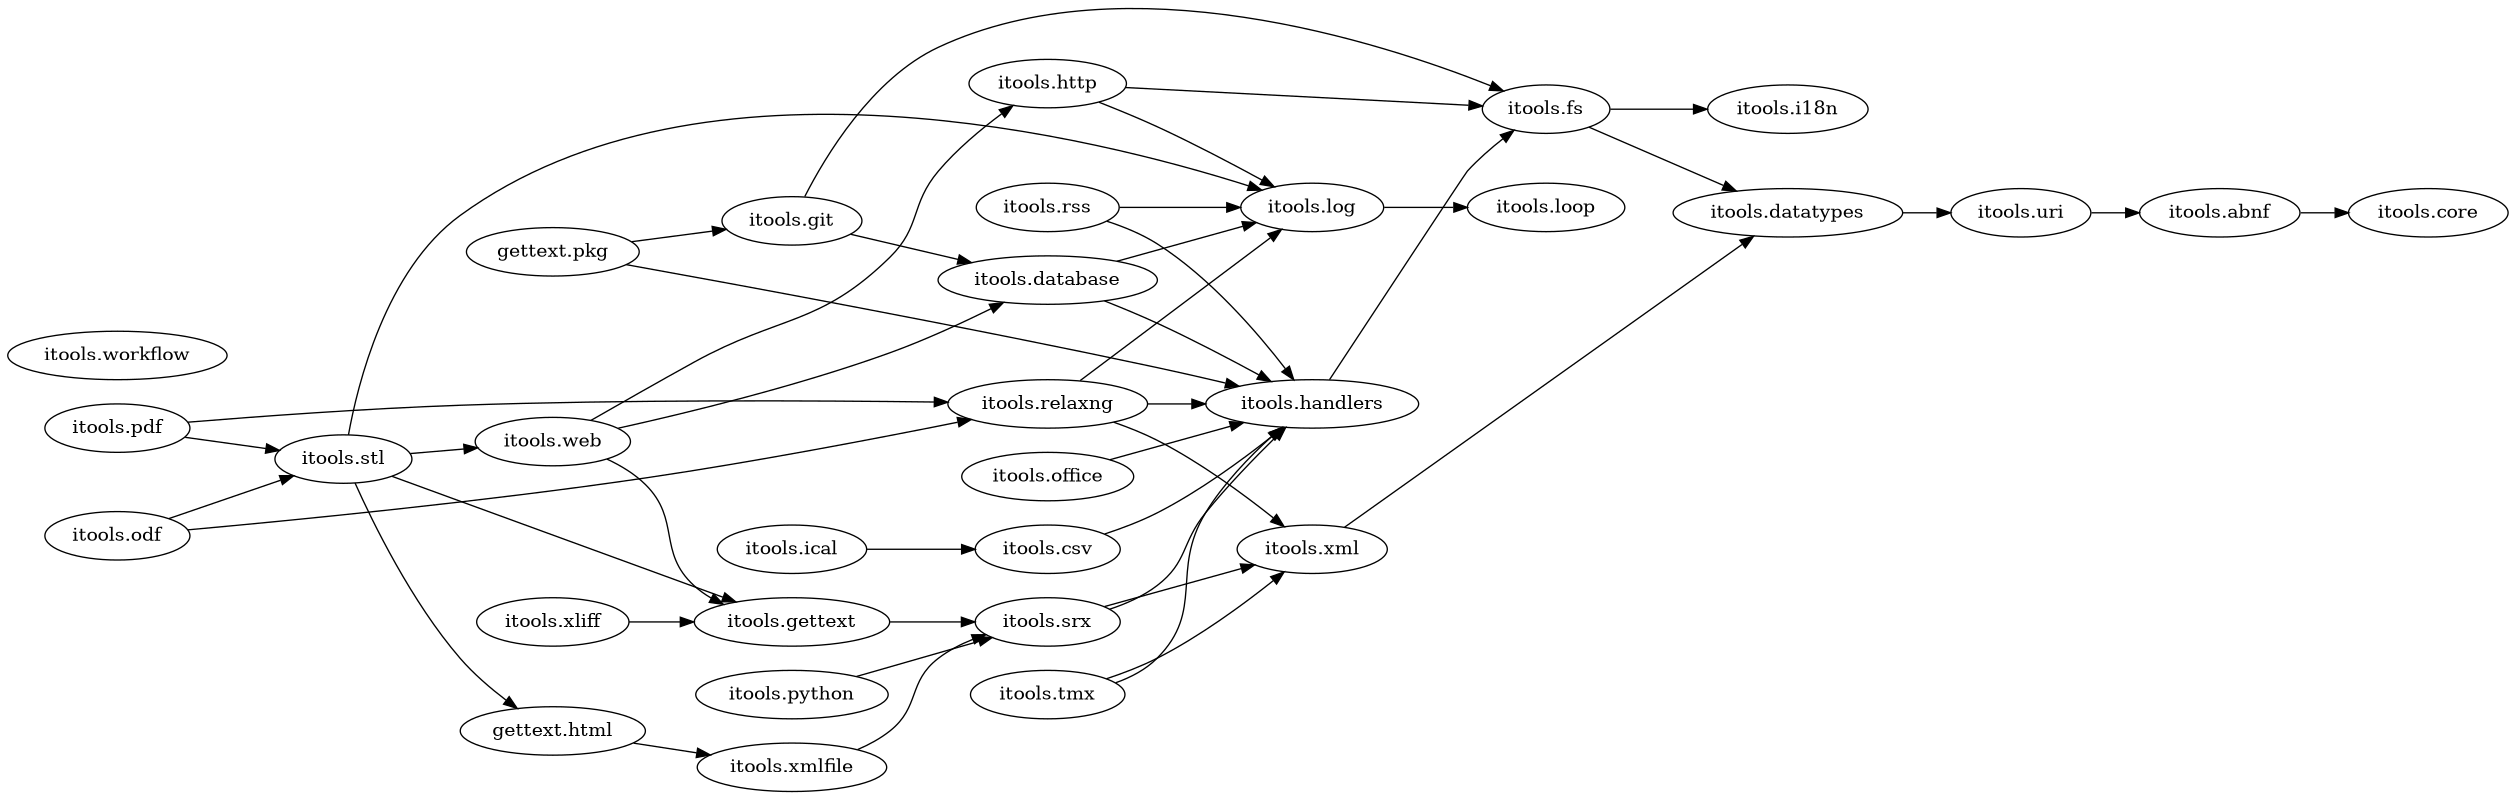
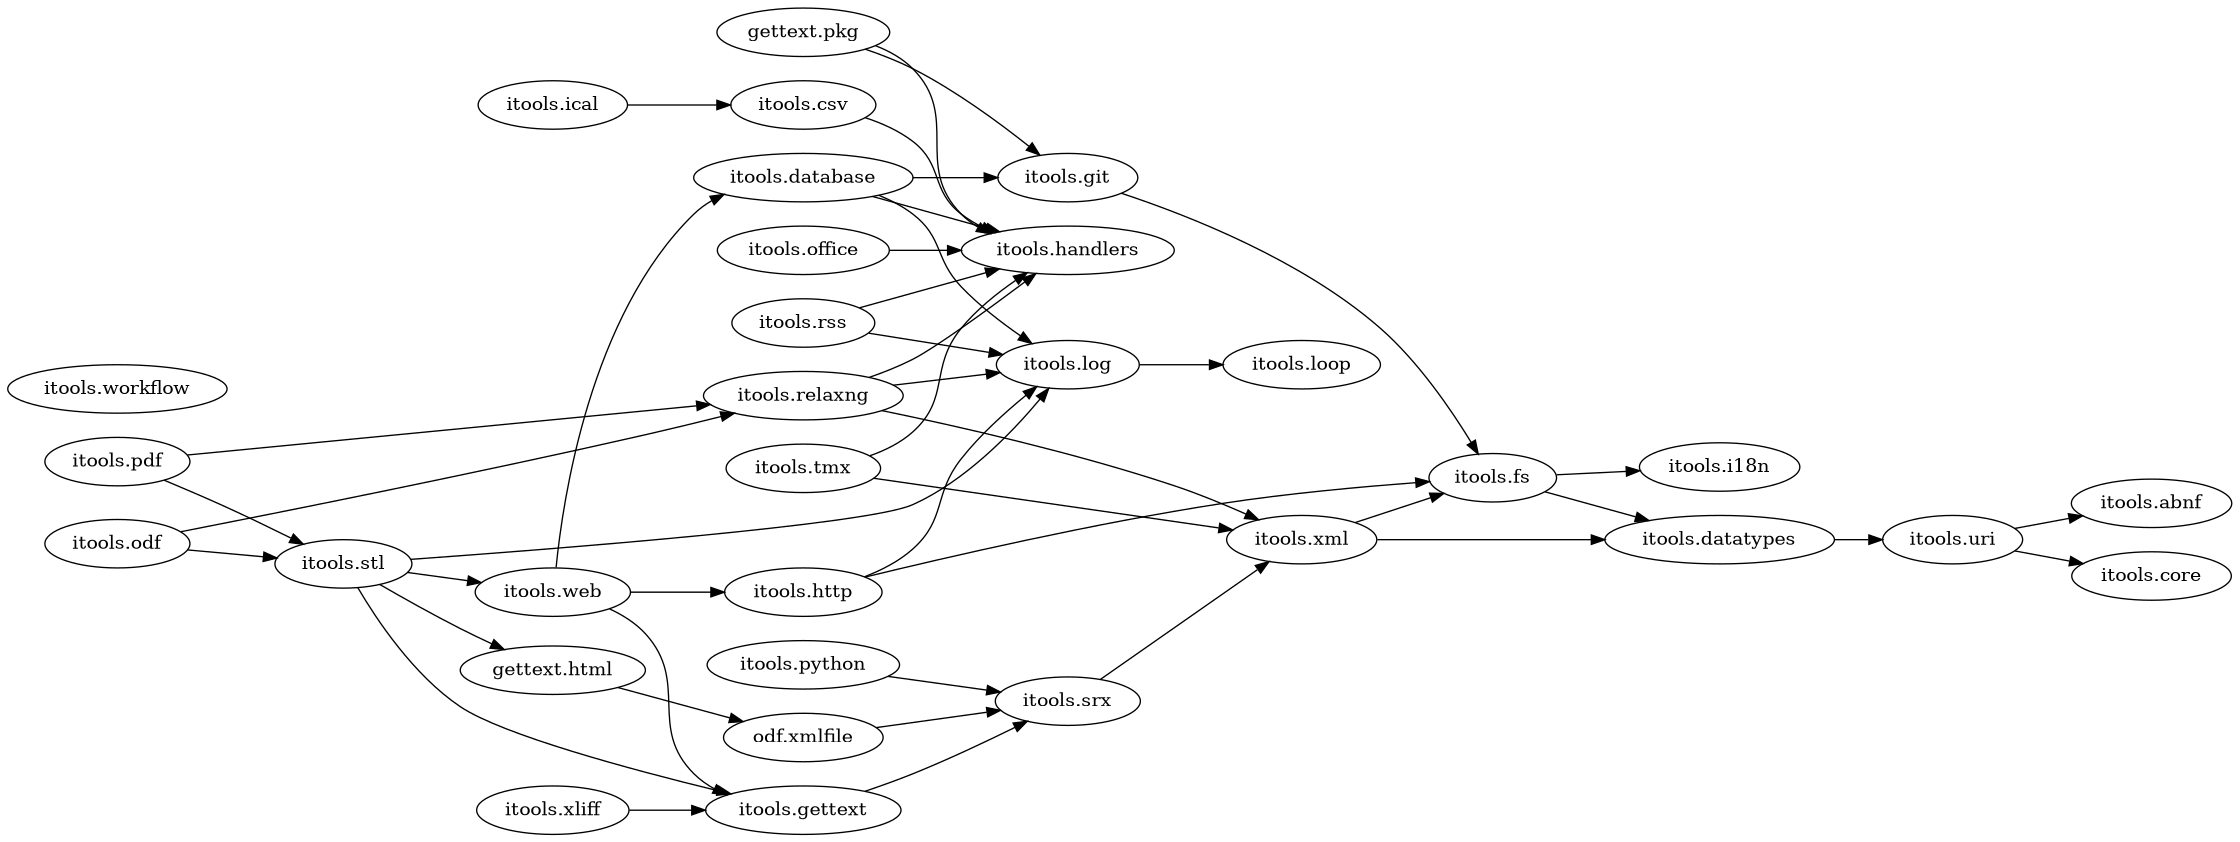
edge "itools.abnf" -> "itools.core": now "itools.uri" -> "itools.core"
edge "itools.git" -> "itools.database": reversed
edge "itools.handlers" -> "itools.fs": now "itools.xml" -> "itools.fs"
edge "itools.srx" -> "itools.handlers": removed
node "itools.xmlfile": label "itools.xmlfile" -> "odf.xmlfile"
